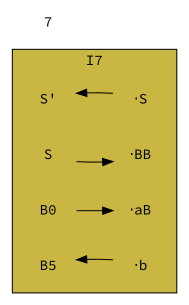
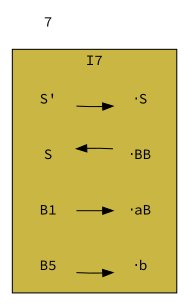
edge "⋅S" -> "S'": reversed
edge "S" -> "⋅BB": reversed
node "B0": label "B0" -> "B1"
edge "⋅b" -> "B5": reversed
